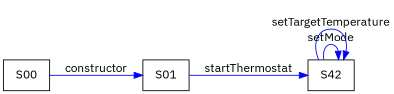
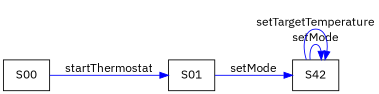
edge "S00" -> "S01": label "constructor" -> "startThermostat"
edge "S01" -> "S42": label "startThermostat" -> "setMode"
